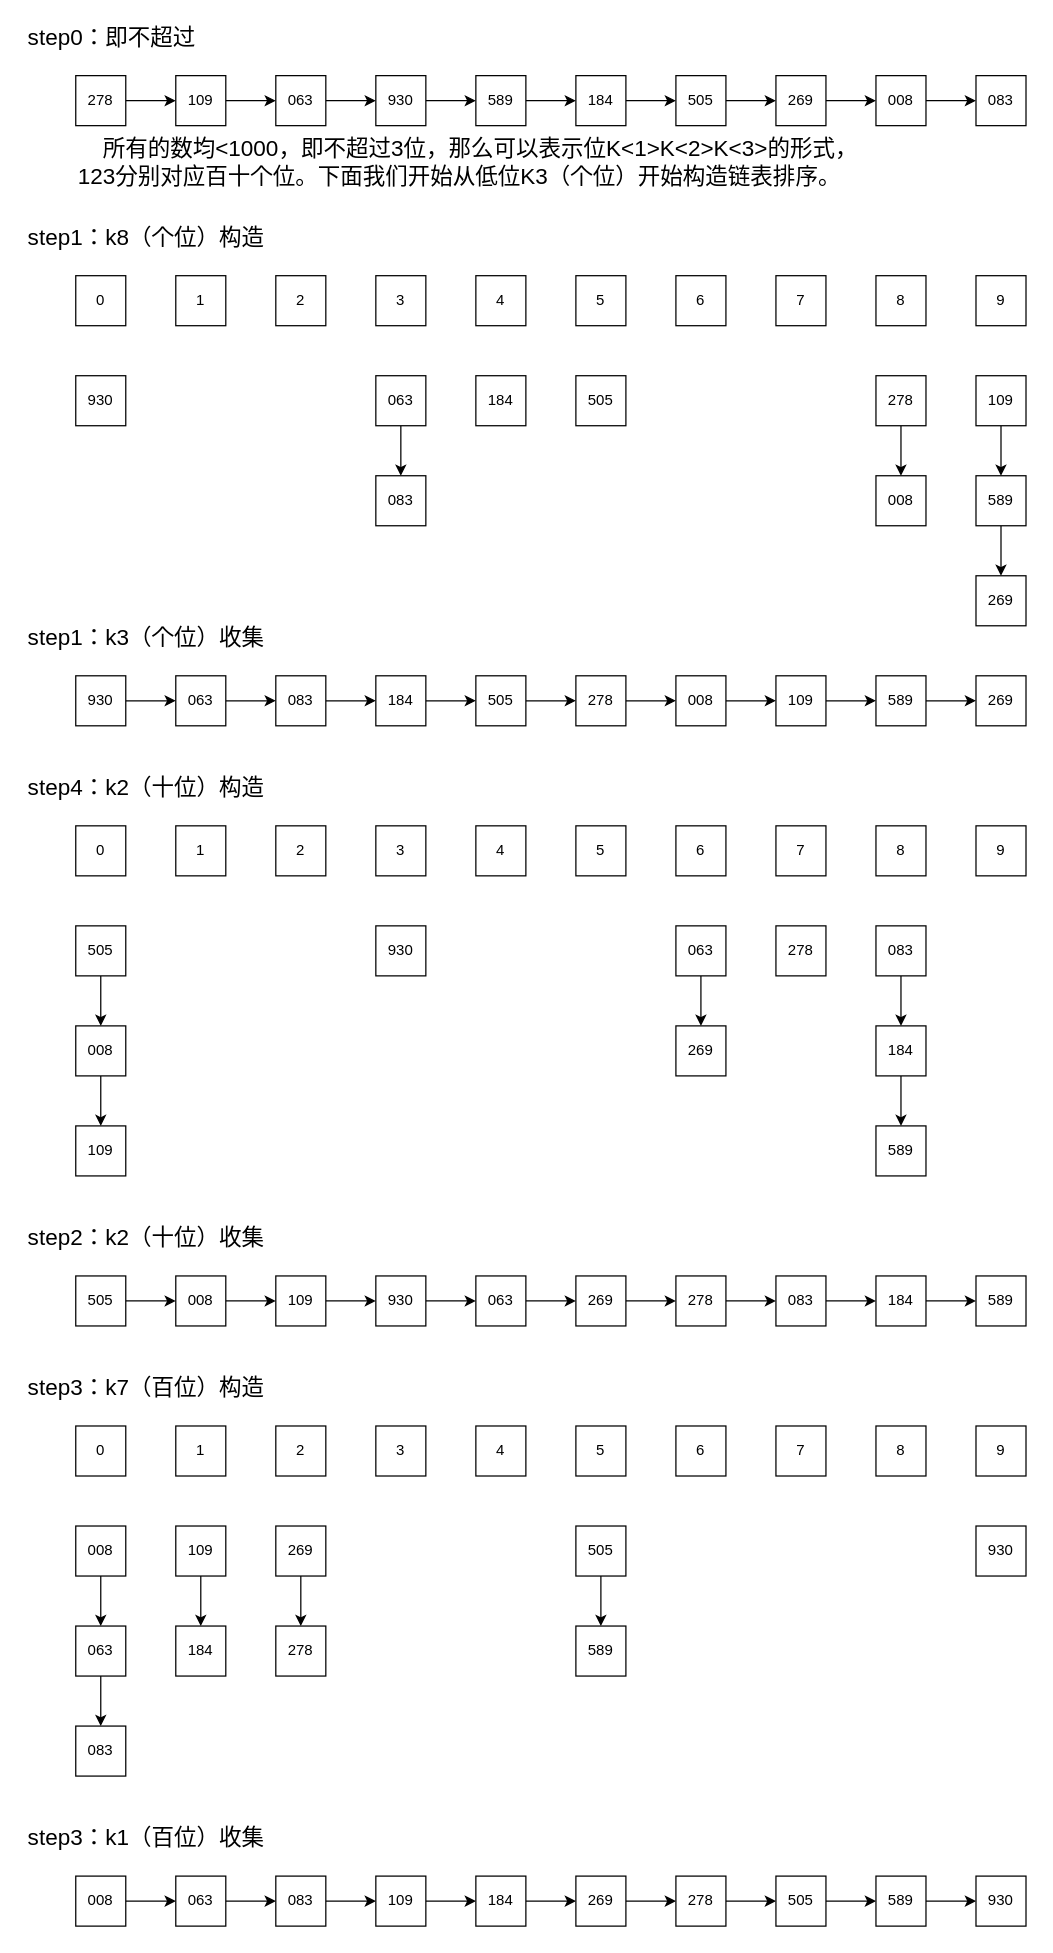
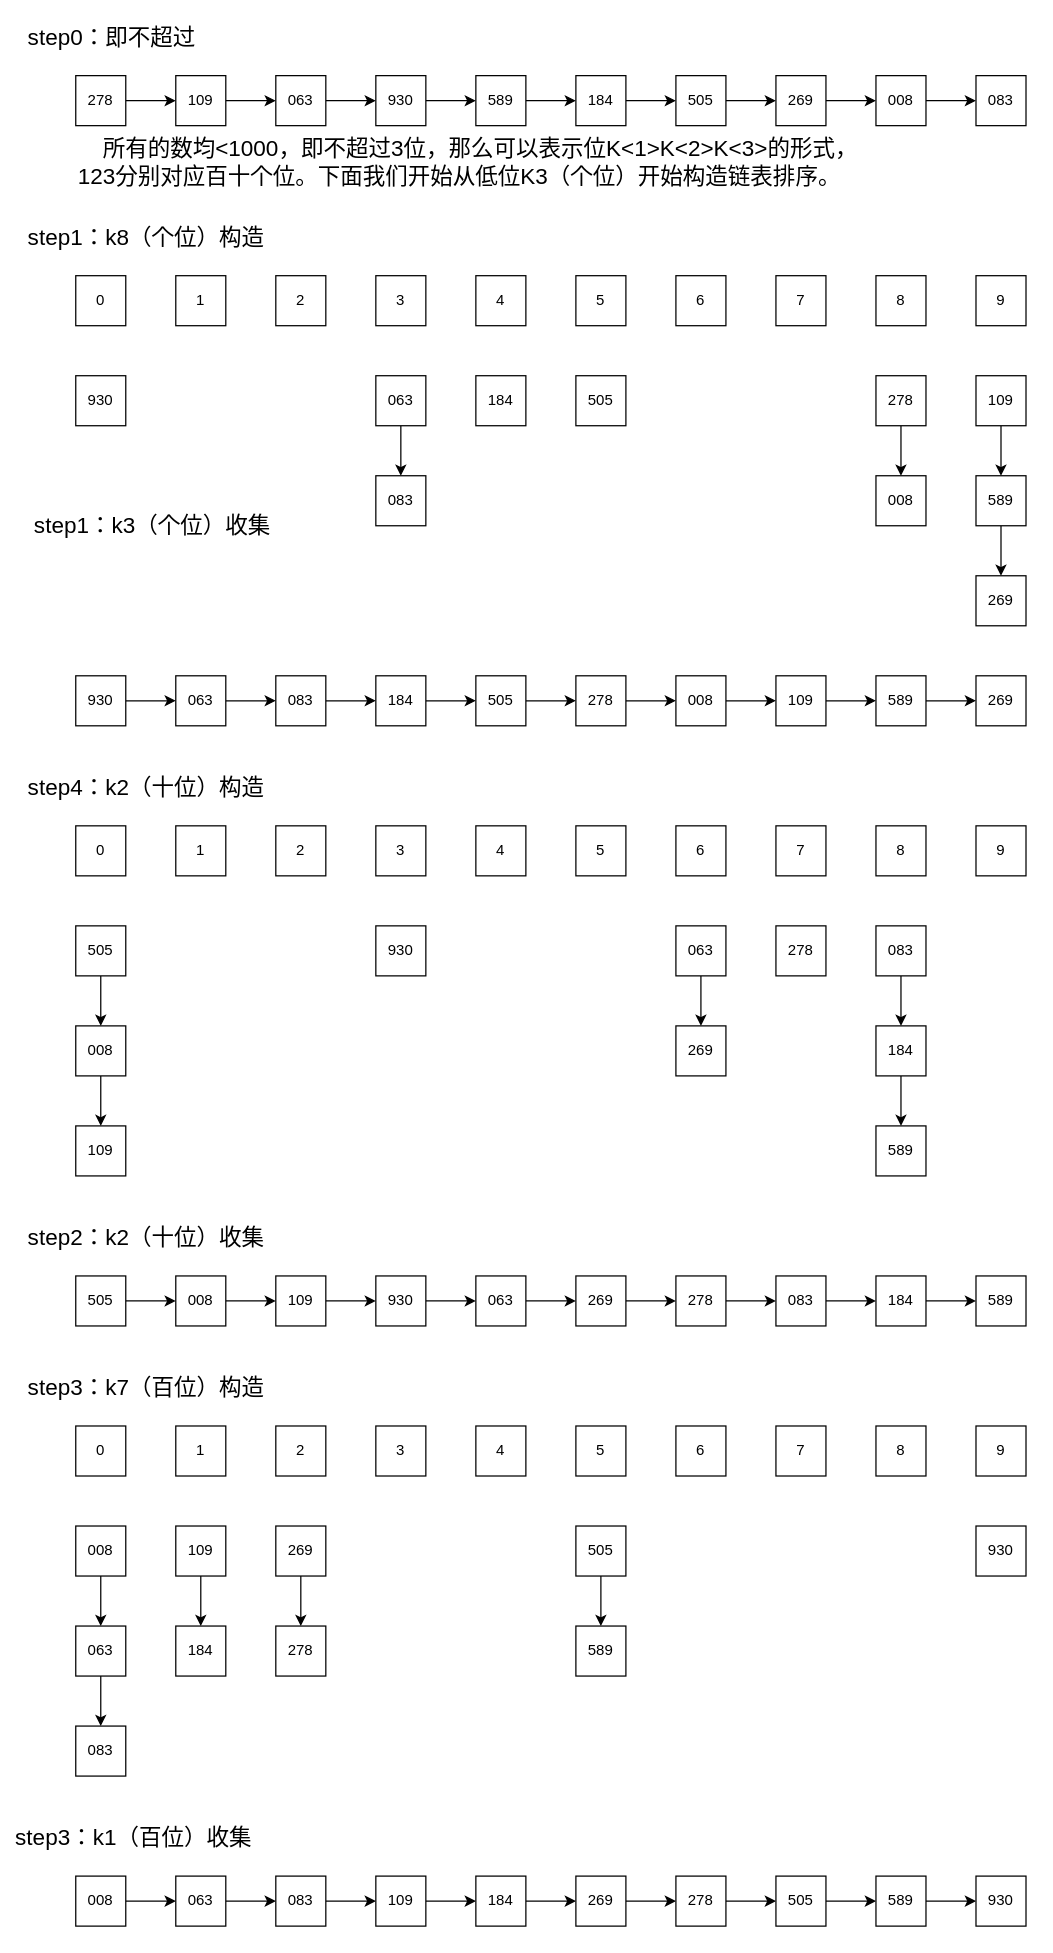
node "step1：k3（个位）收集": moved (151, 638) -> (157, 526)
node "step3：k1（百位）收集": moved (151, 1838) -> (138, 1838)
